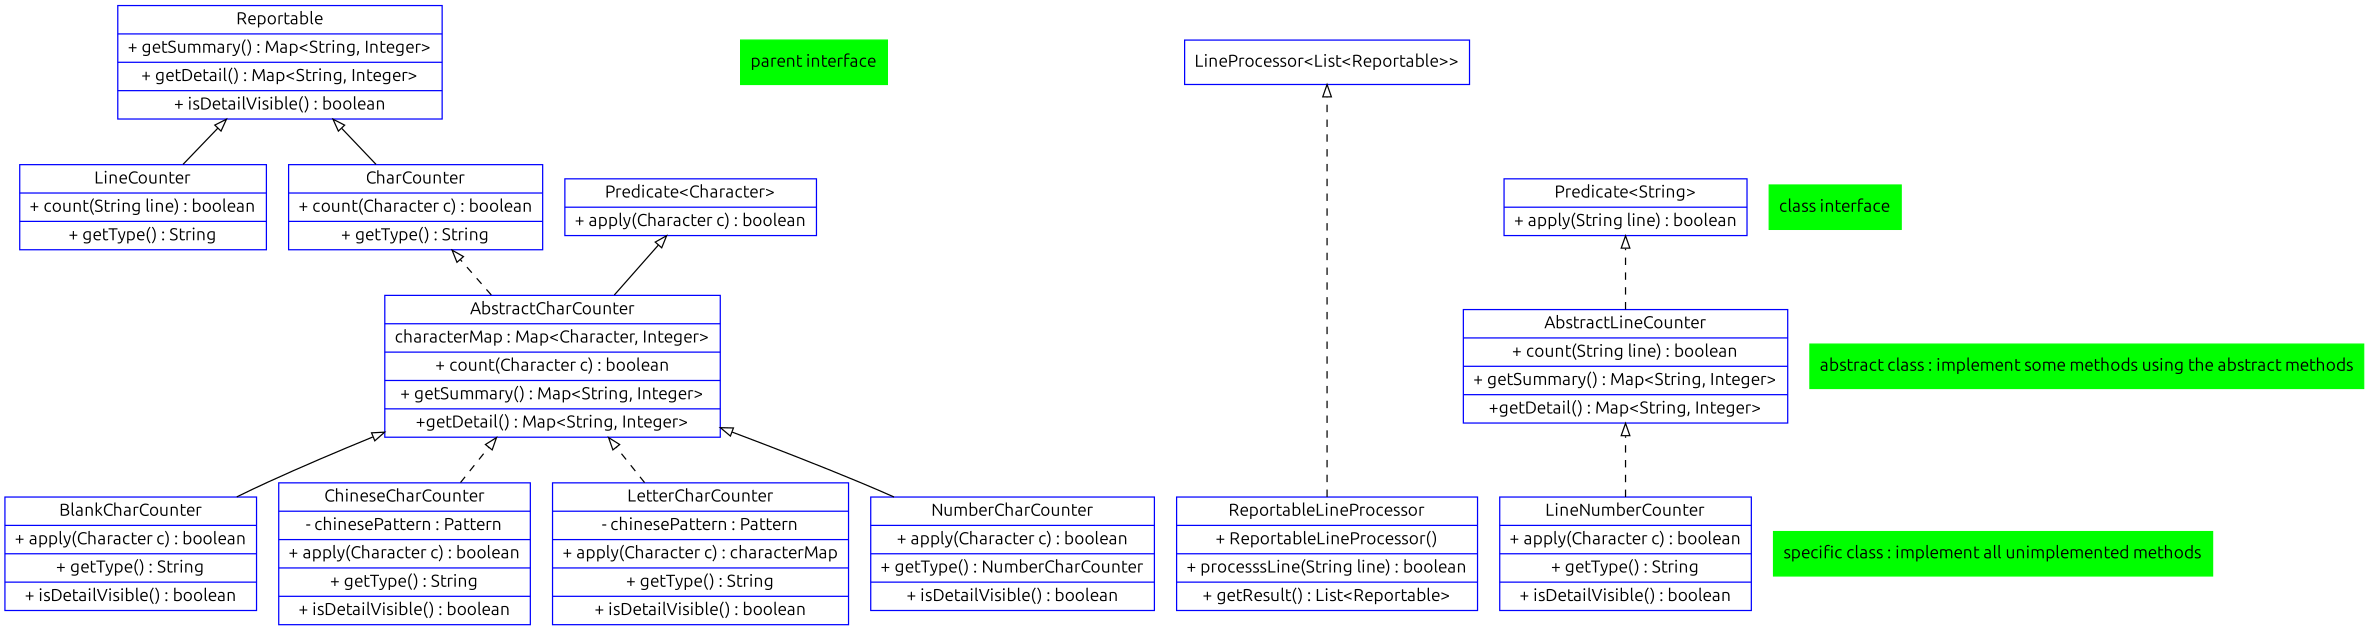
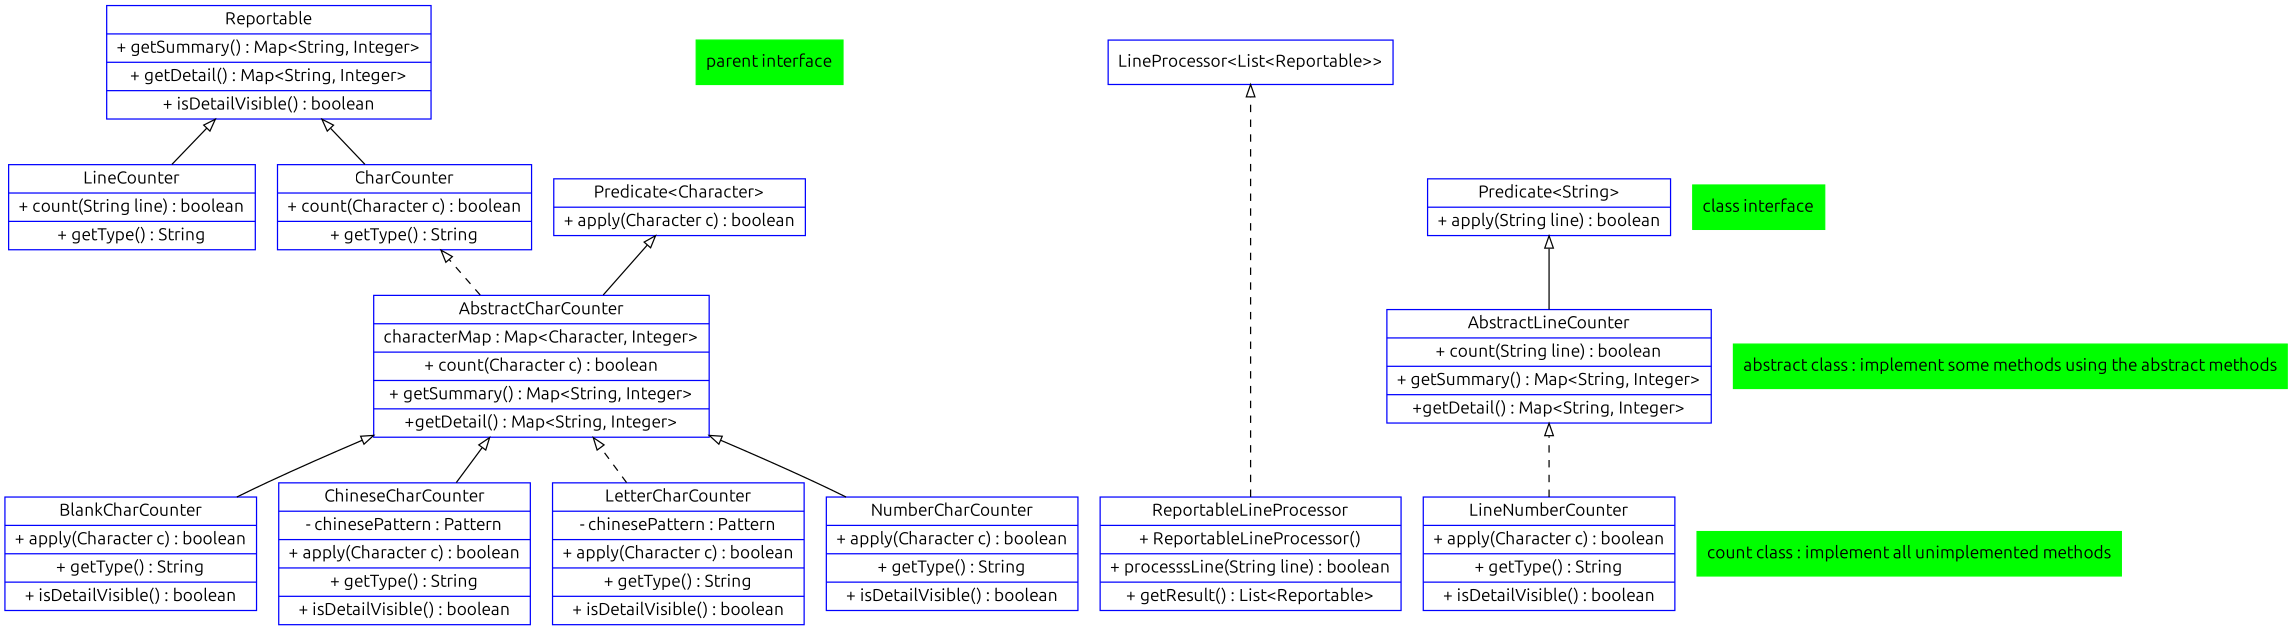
edge "AbstractLineCounter" -> "Predicate<String>": style dashed -> solid
edge "ChineseCharCounter" -> "AbstractCharCounter": style dashed -> solid
node "LetterCharCounter": text "+ apply(Character c) : characterMap" -> "+ apply(Character c) : boolean"
node "specific class : implement all unimplemented methods": label "specific class : implement all unimplemented methods" -> "count class : implement all unimplemented methods"
node "NumberCharCounter": text "+ getType() : NumberCharCounter" -> "+ getType() : String"
